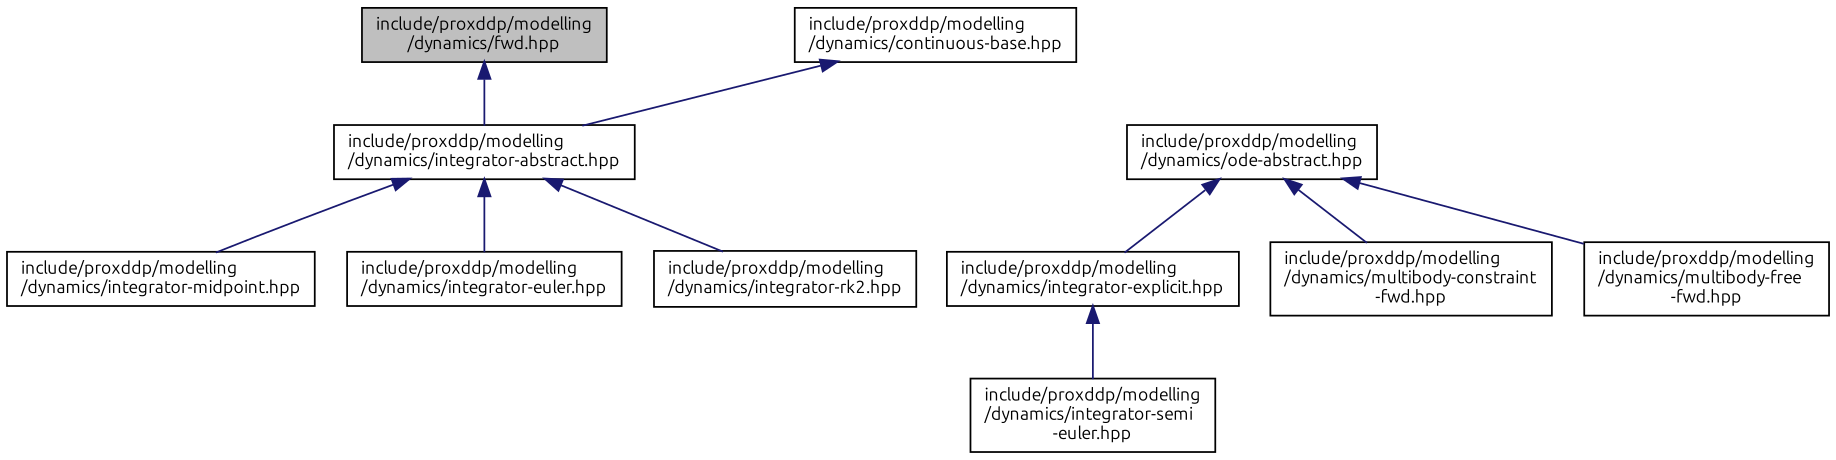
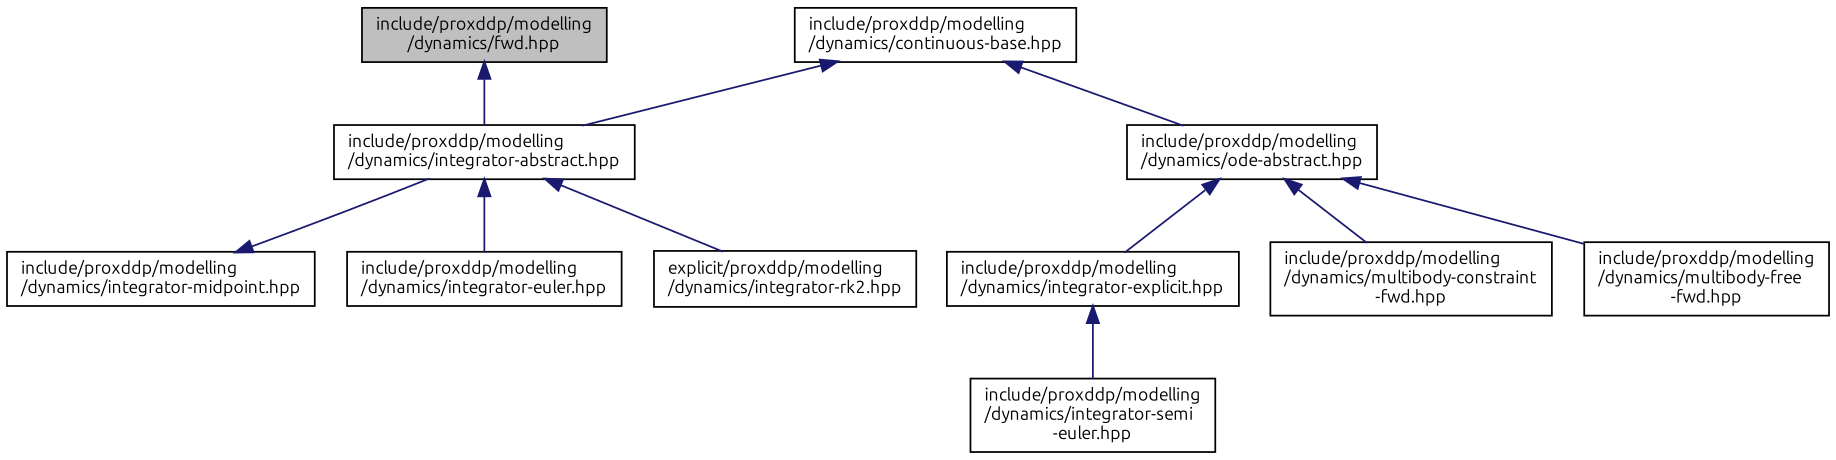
edge "include/proxddp/modelling /dynamics/ode-abstract.hpp" -> "include/proxddp/modelling /dynamics/continuous-base.hpp": added
edge "include/proxddp/modelling /dynamics/integrator-midpoint.hpp" -> "include/proxddp/modelling /dynamics/integrator-abstract.hpp": reversed
node "include/proxddp/modelling /dynamics/integrator-rk2.hpp": label "include/proxddp/modelling /dynamics/integrator-rk2.hpp" -> "explicit/proxddp/modelling /dynamics/integrator-rk2.hpp"
